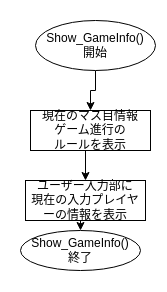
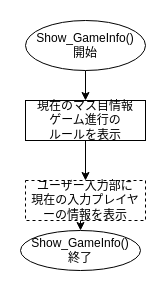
node "Show_GameInfo() 開始": moved (96, 46) -> (86, 46)
node "現在のマス目情報 ゲーム進行の ルールを表示": moved (91, 131) -> (86, 121)
node "ユーザー入力部に 現在の入力プレイヤーの情報を表示": style solid -> dashed
